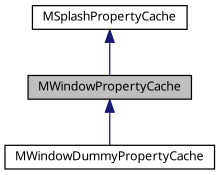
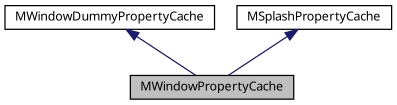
edge "MWindowDummyPropertyCache" -> "MWindowPropertyCache": reversed
